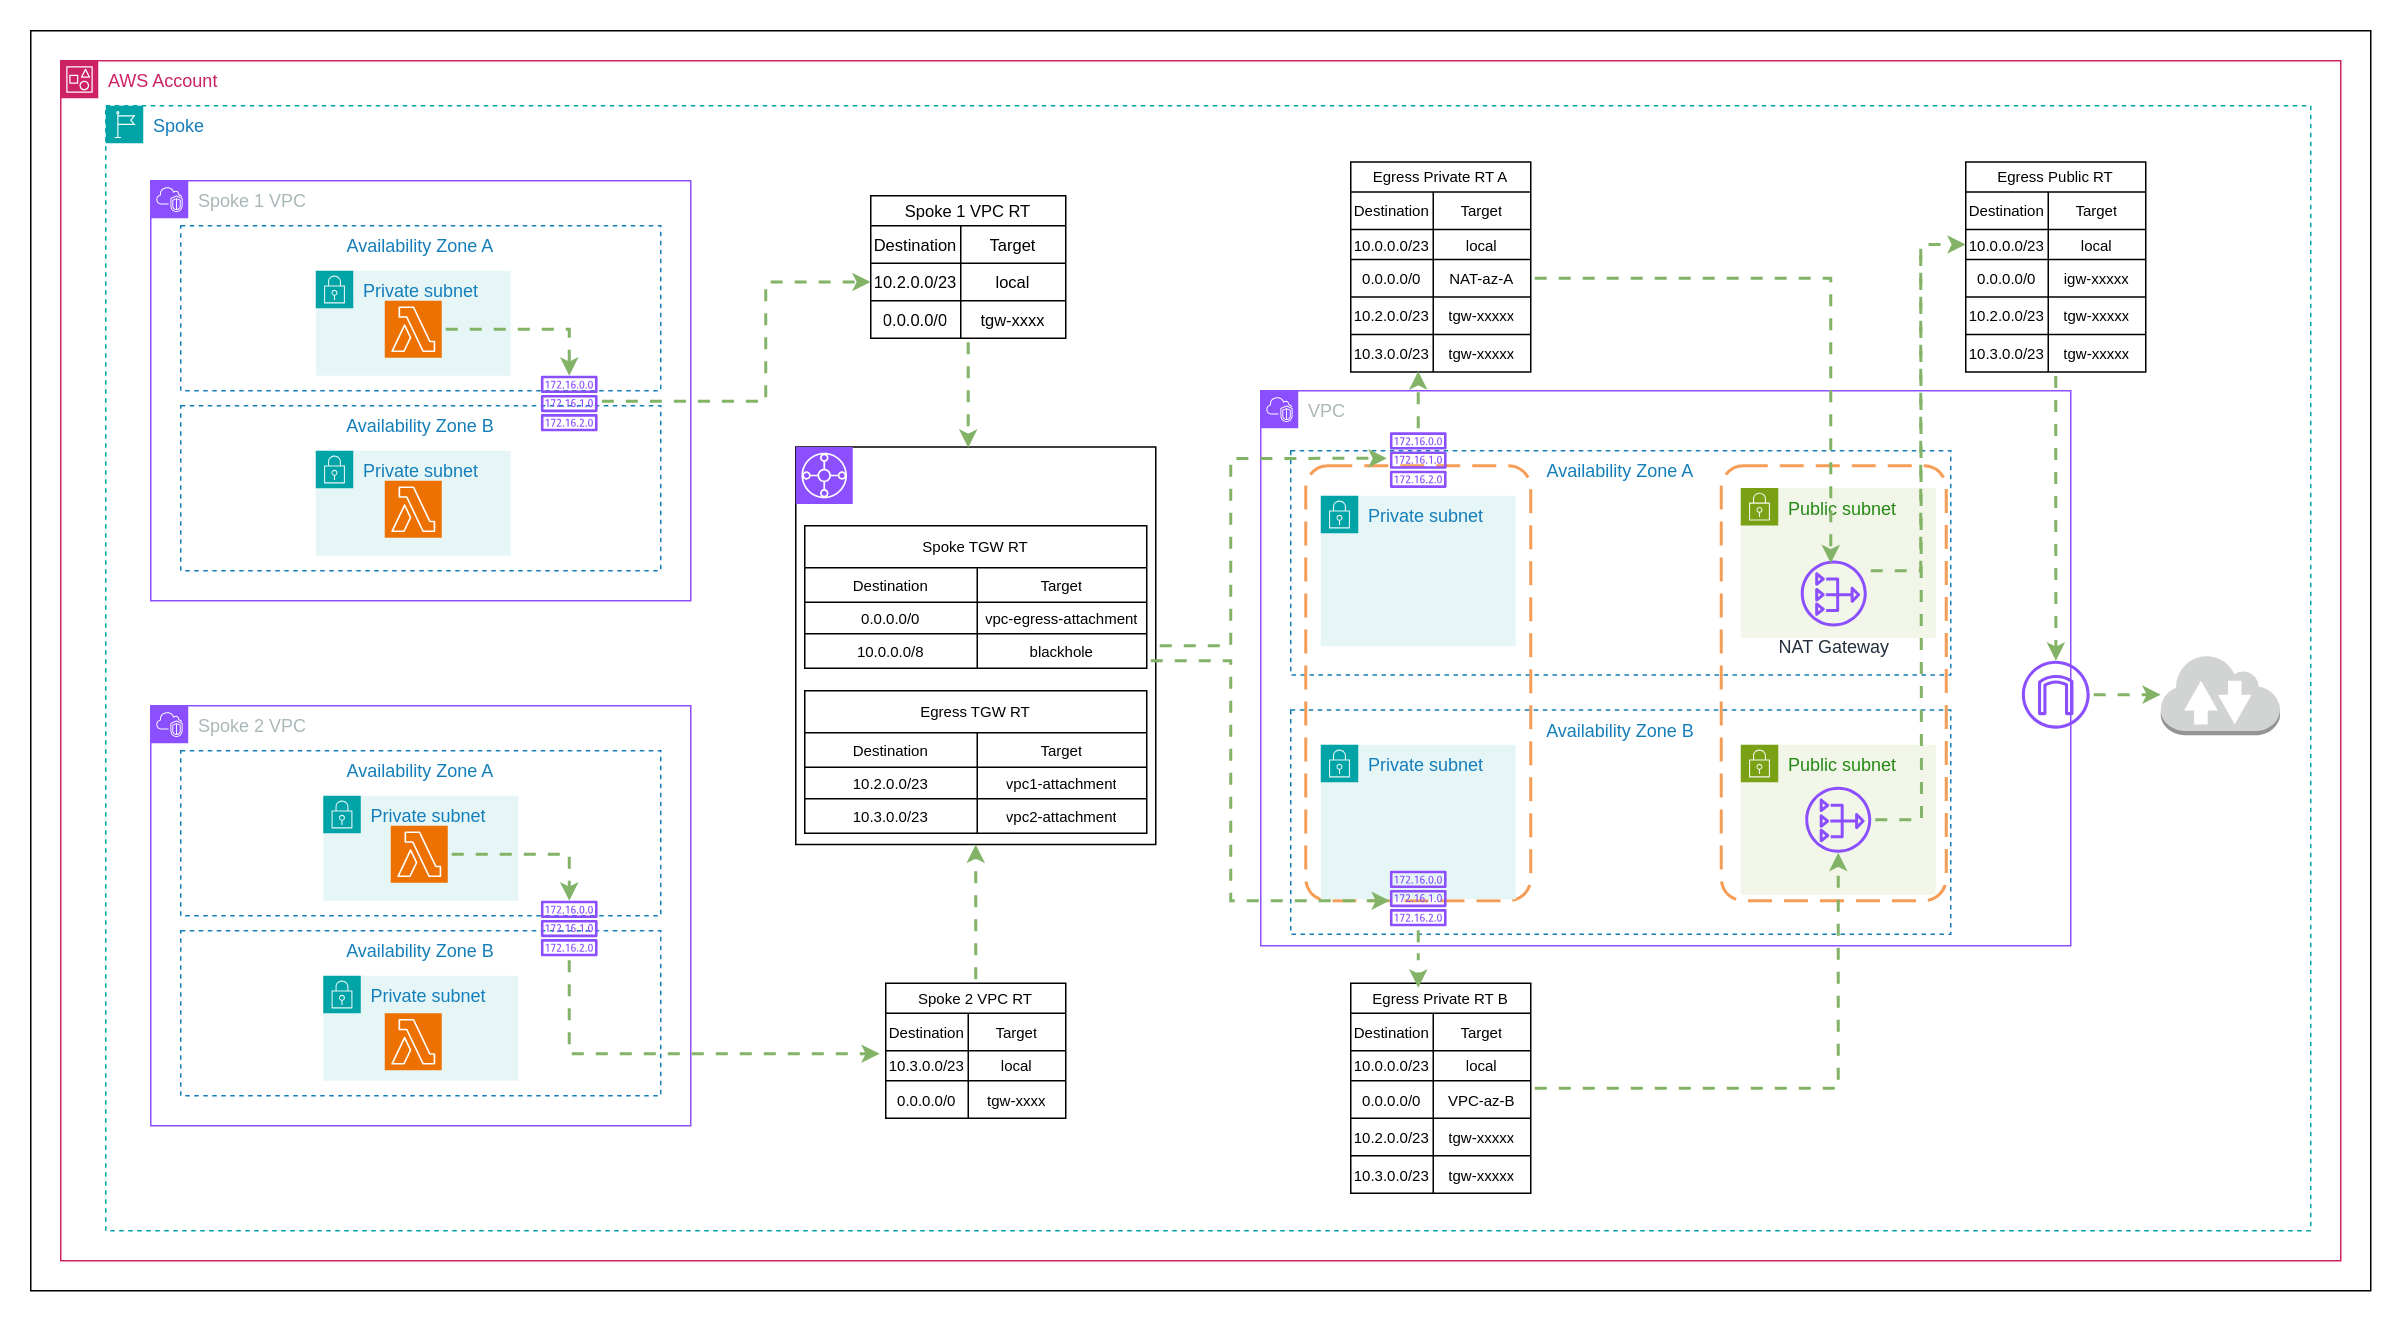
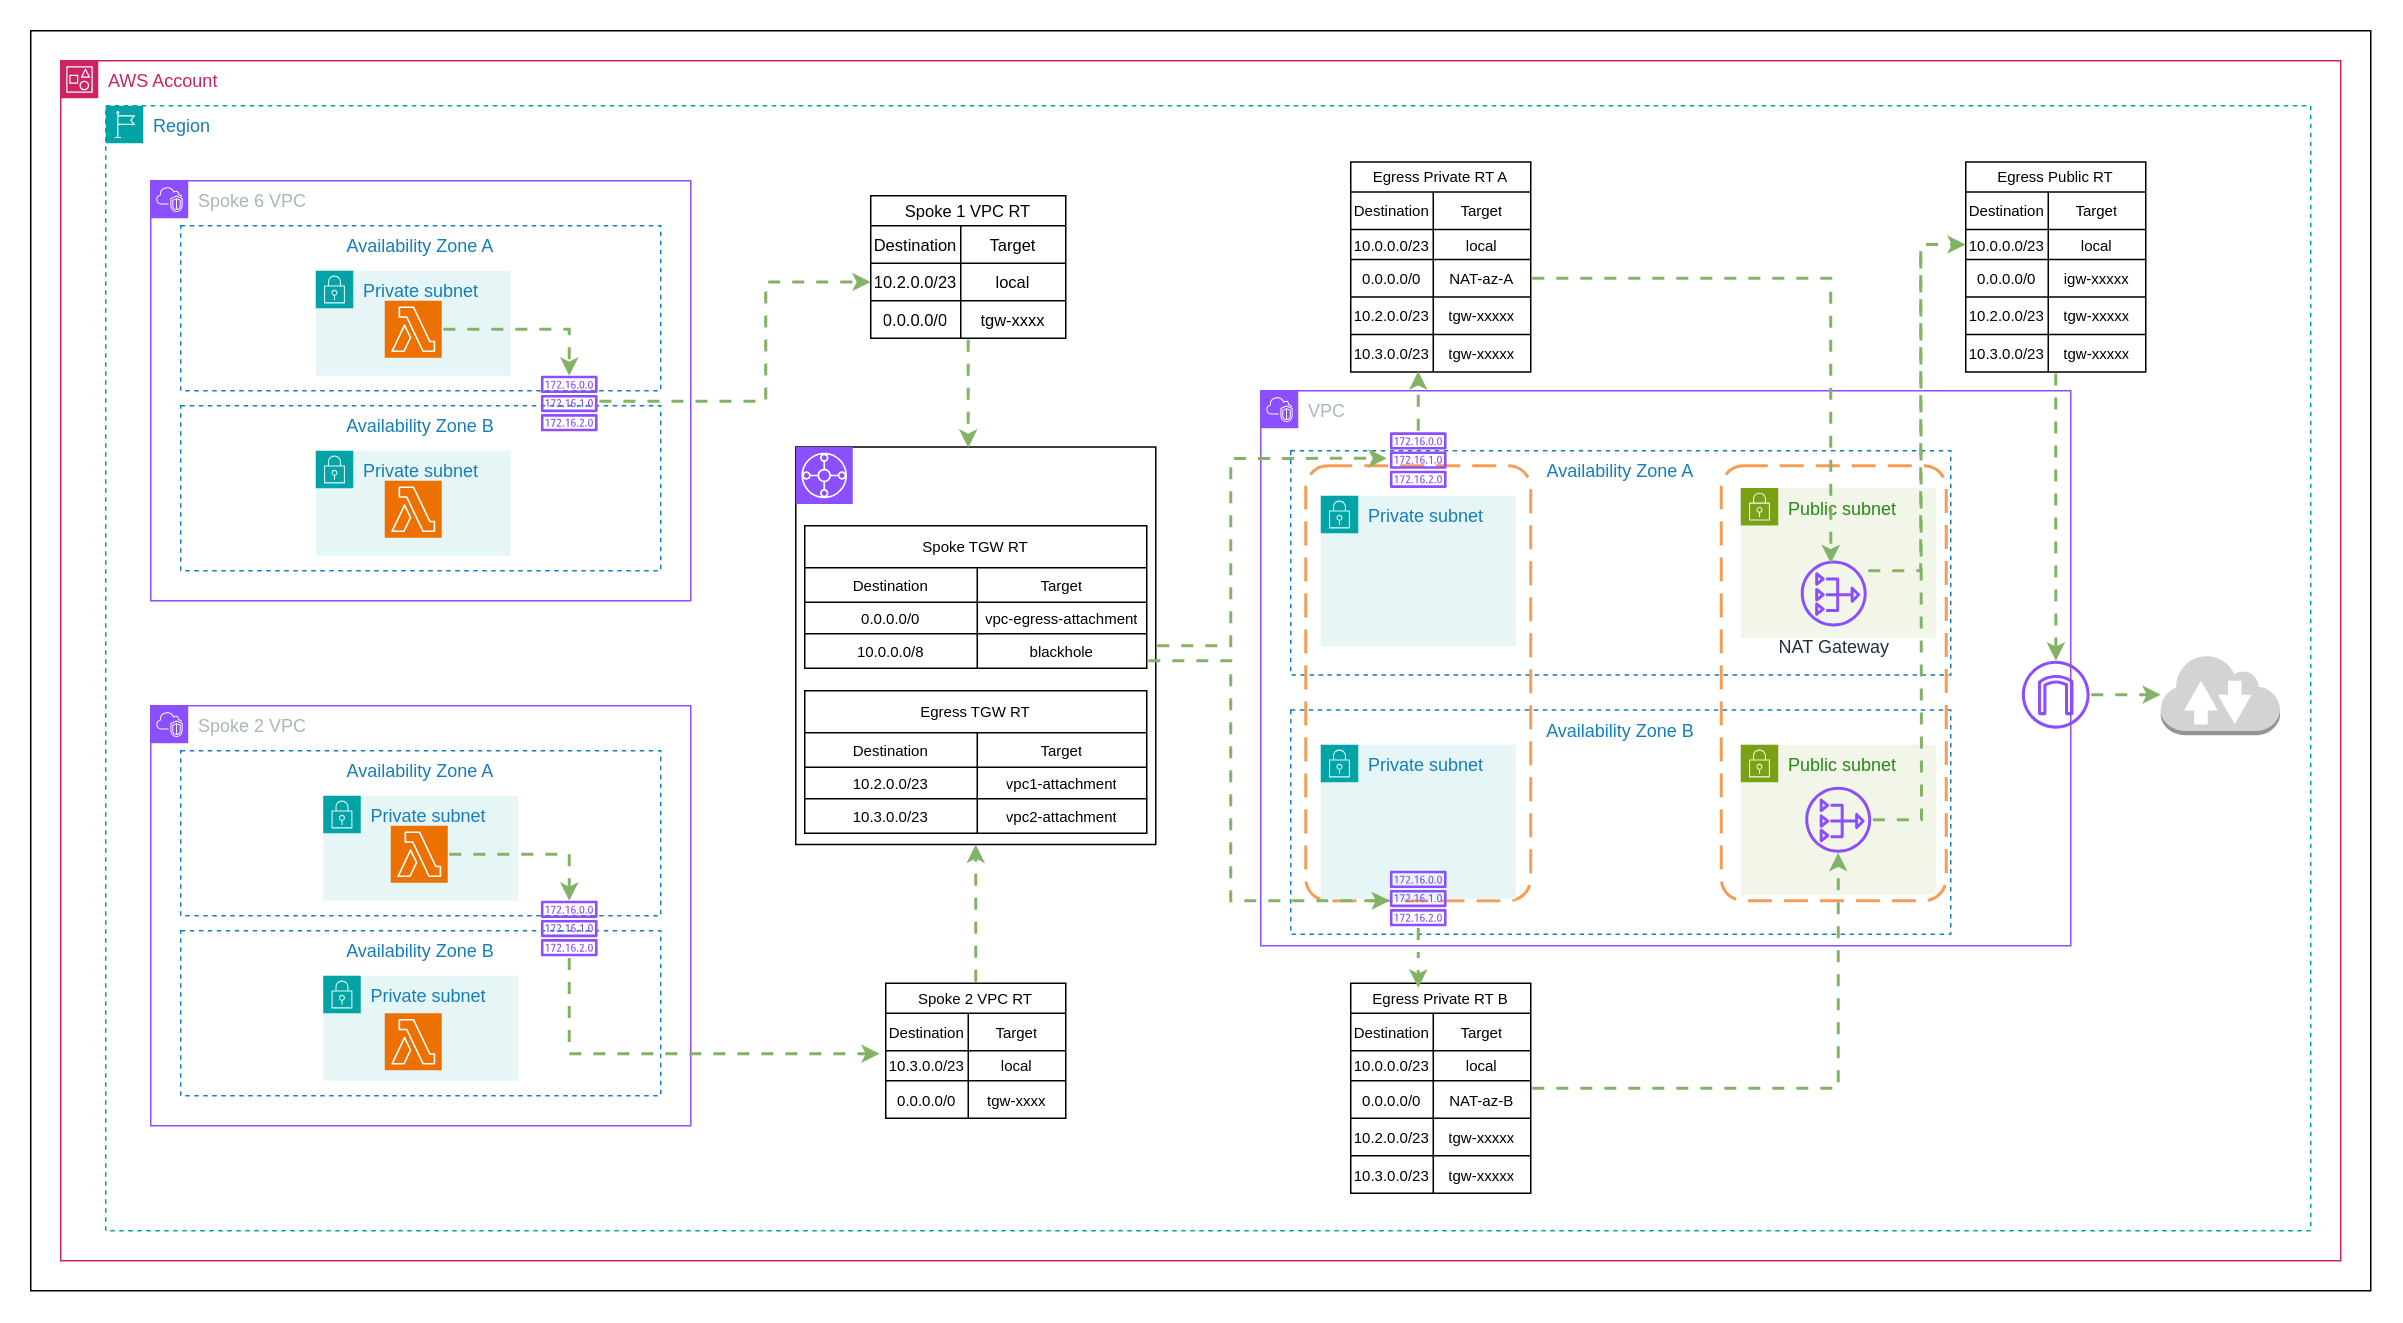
node "Spoke": label "Spoke" -> "Region"
node "Spoke 1 VPC": label "Spoke 1 VPC" -> "Spoke 6 VPC"
node "VPC-az-B": label "VPC-az-B" -> "NAT-az-B"
